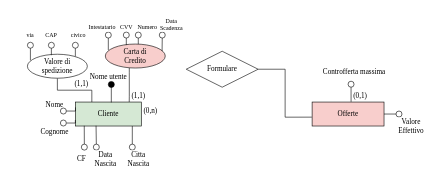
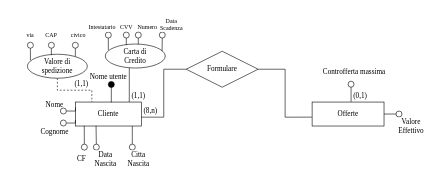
node "Carta di Credito": fillcolor #f8cecc -> #ffffff
edge "Valore di spedizione" -- "Cliente": style solid -> dashed
edge "Formulare" -- "Cliente": added
node "(0,n)": label "(0,n)" -> "(8,n)"
node "Cliente": fillcolor #d5e8d4 -> #ffffff
node "Offerte": fillcolor #f8cecc -> #ffffff
